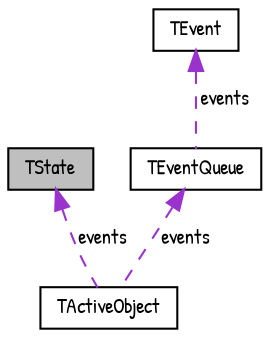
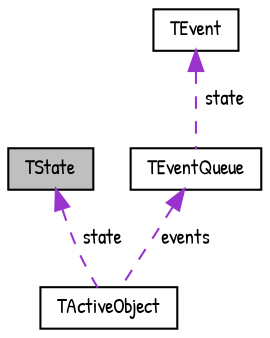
edge "TEventQueue" -> "TEvent": label " events" -> " state"
edge "TActiveObject" -> "TState": label " events" -> " state"
